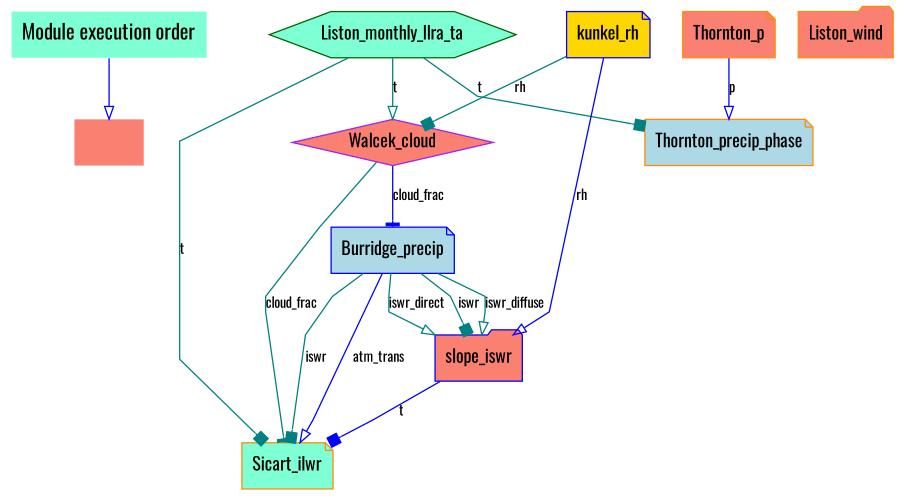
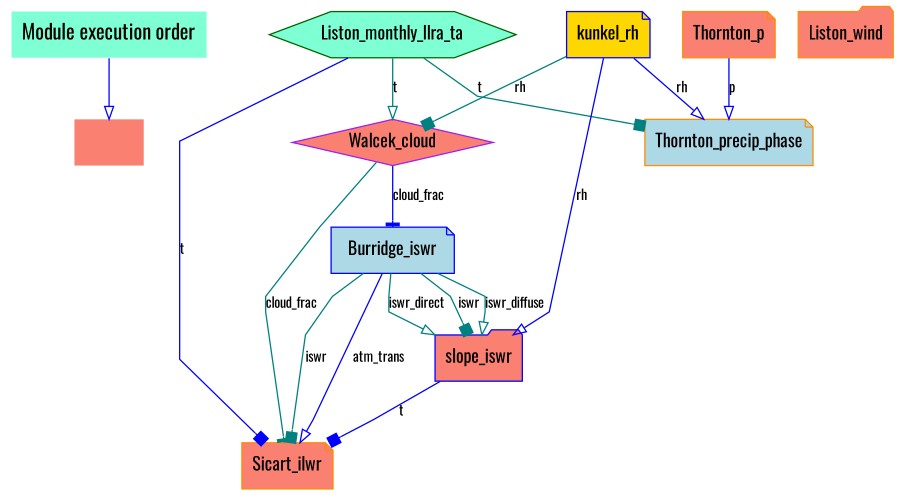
edge "kunkel_rh" -> "Thornton_precip_phase": added, label "rh"
edge "Liston_monthly_llra_ta" -> "Sicart_ilwr": color teal -> blue
node "Burridge_precip": label "Burridge_precip" -> "Burridge_iswr"
node "Sicart_ilwr": fillcolor aquamarine -> salmon
